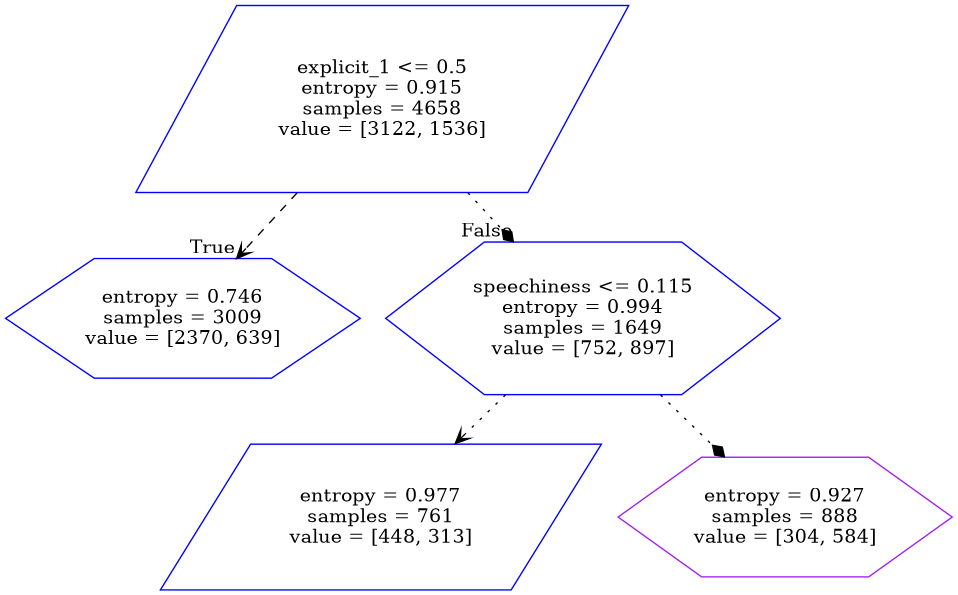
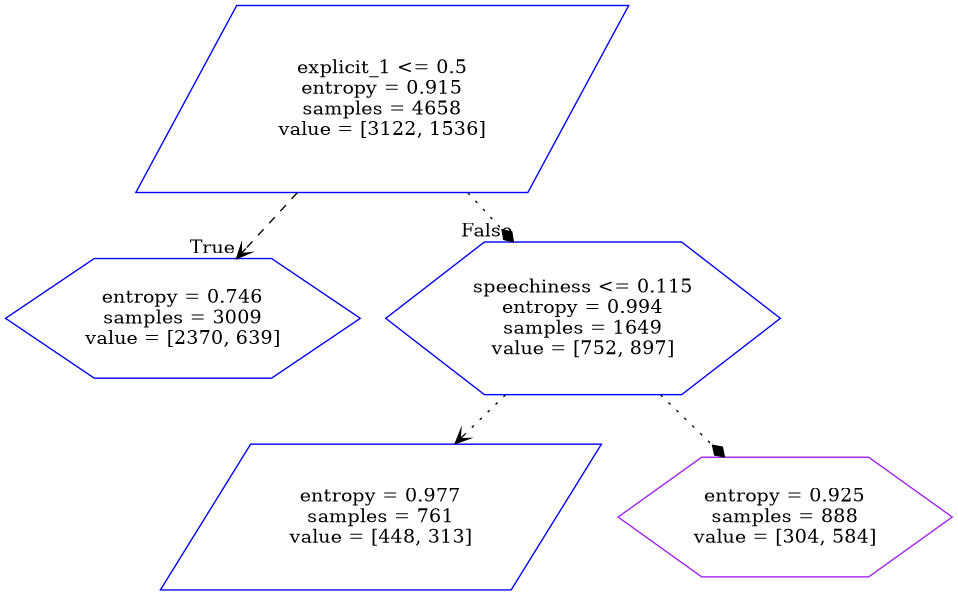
node "entropy = 0.927 samples = 888 value = [304, 584]": label "entropy = 0.927 samples = 888 value = [304, 584]" -> "entropy = 0.925 samples = 888 value = [304, 584]"
